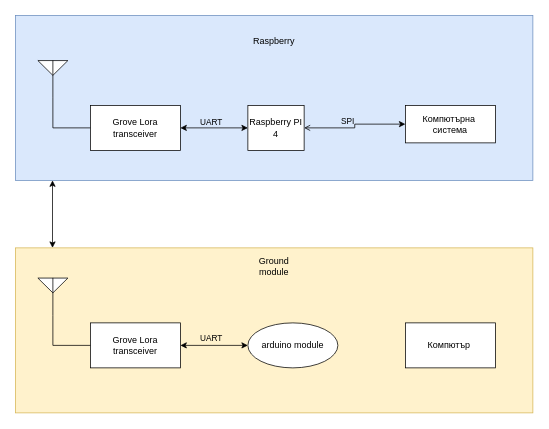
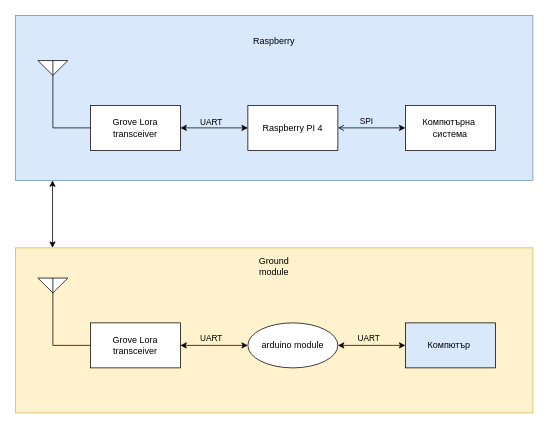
node "Компютърна система": size 90x38 -> 90x45
node "Raspberry PI 4": size 56x45 -> 90x45
edge "arduino module" -- "Компютър": added, label "UART"
node "Компютър": fillcolor #ffffff -> #dae8fc
